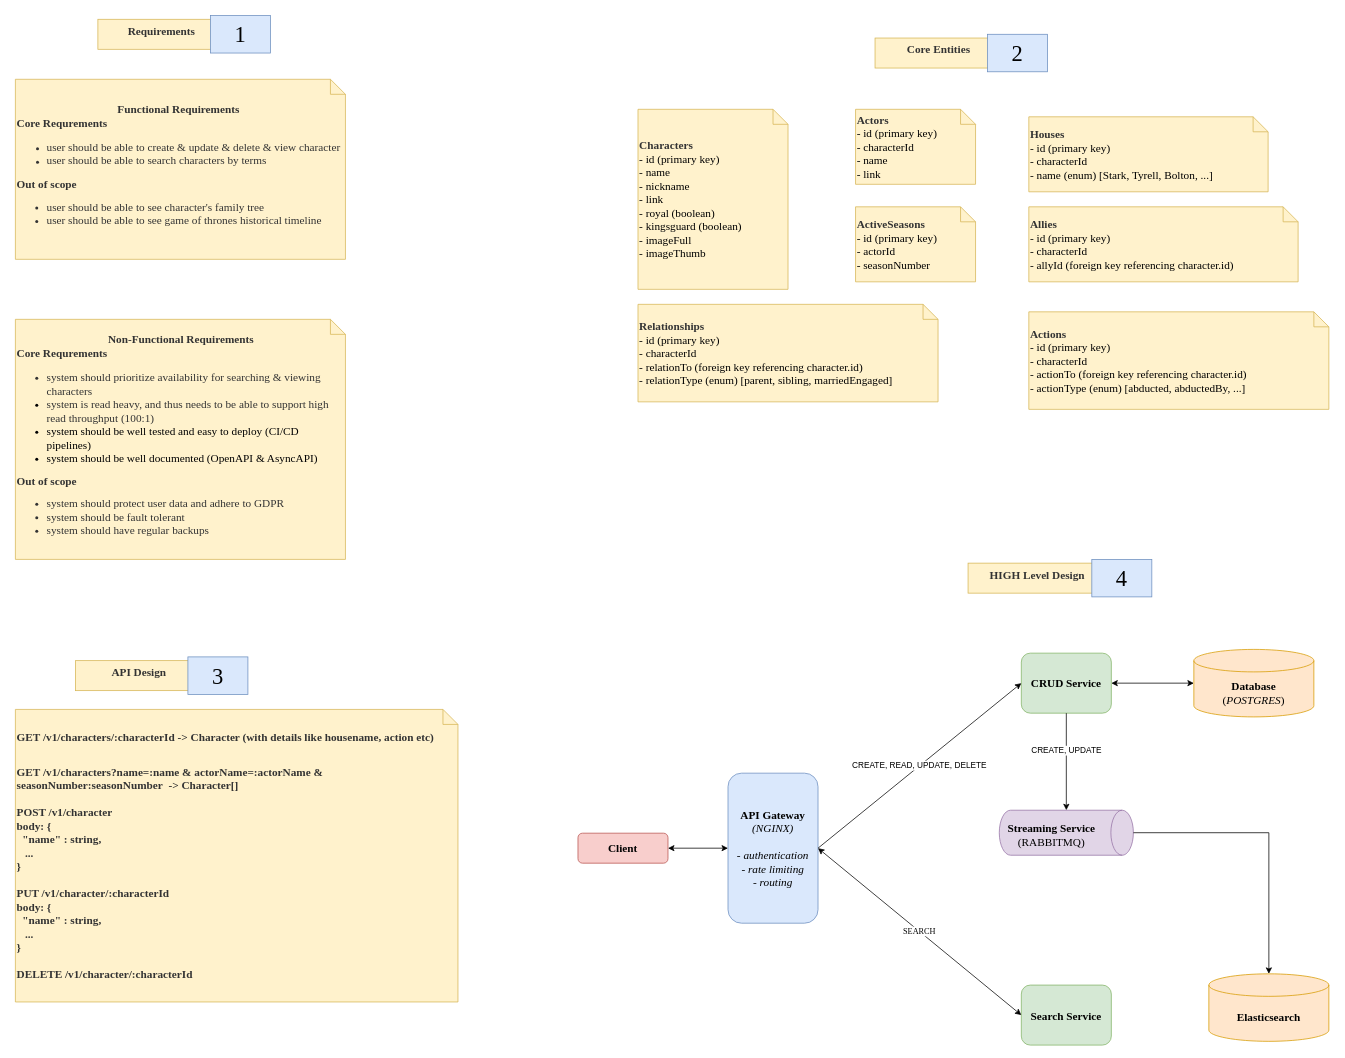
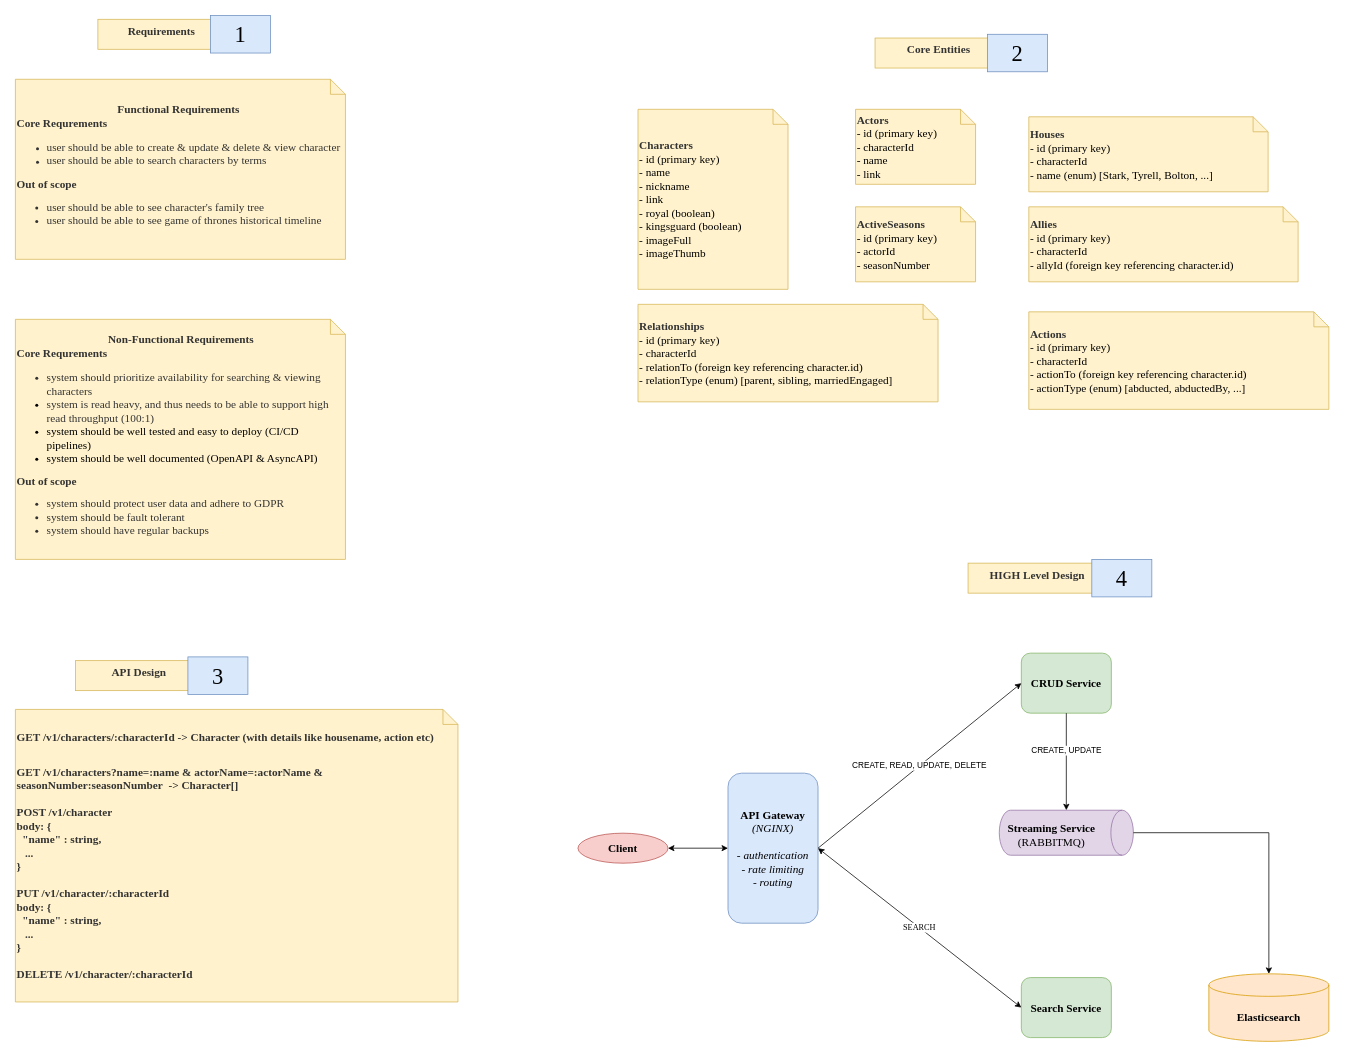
edge "CRUD Service" -- "Database (POSTGRES)": removed
node "Database (POSTGRES)": removed
node "Client": shape rounded rectangle -> ellipse
node "Search Service": moved (1066, 1015) -> (1066, 1007)
